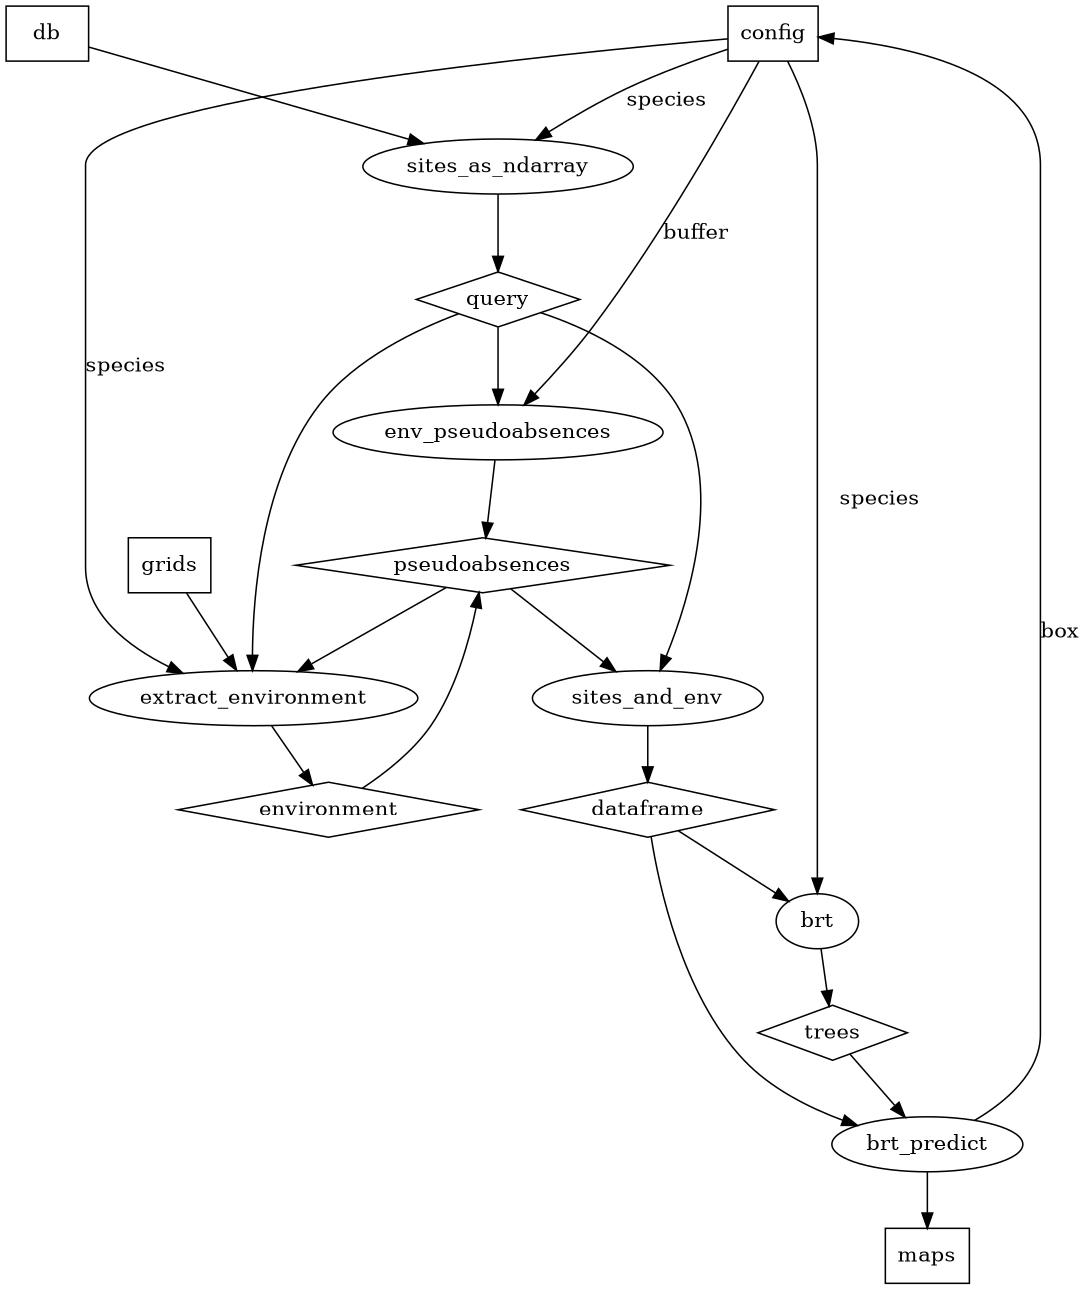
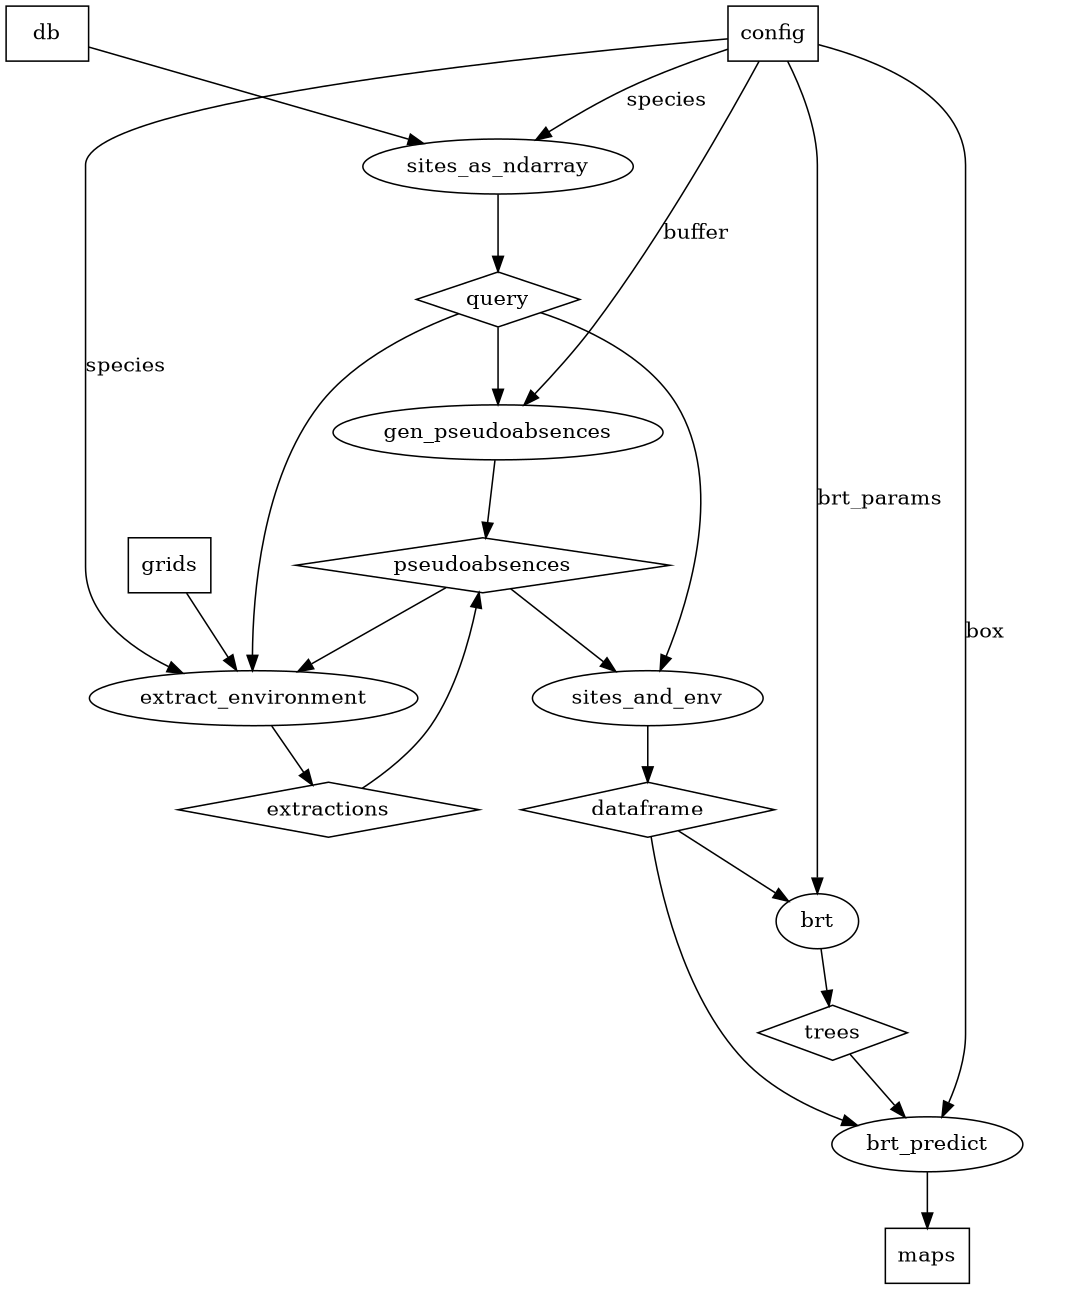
node "env_pseudoabsences": label "env_pseudoabsences" -> "gen_pseudoabsences"
edge "config" -> "brt": label "species" -> "brt_params"
edge "brt_predict" -> "config": reversed
node "environment": label "environment" -> "extractions"
